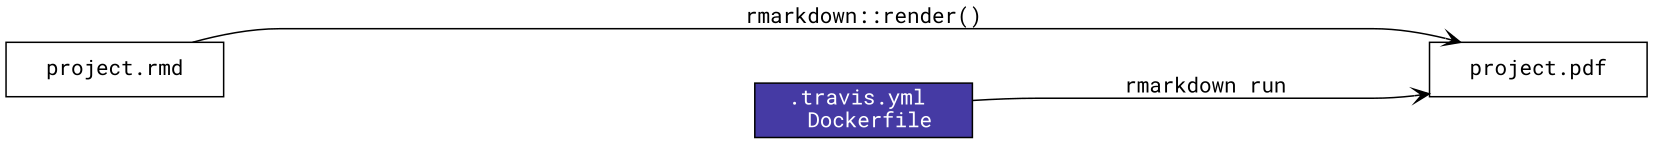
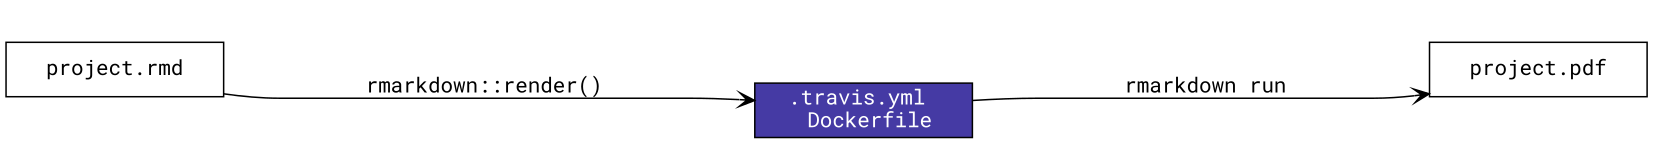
edge "project.rmd" -> "project.pdf": now "project.rmd" -> ".travis.yml Dockerfile"
